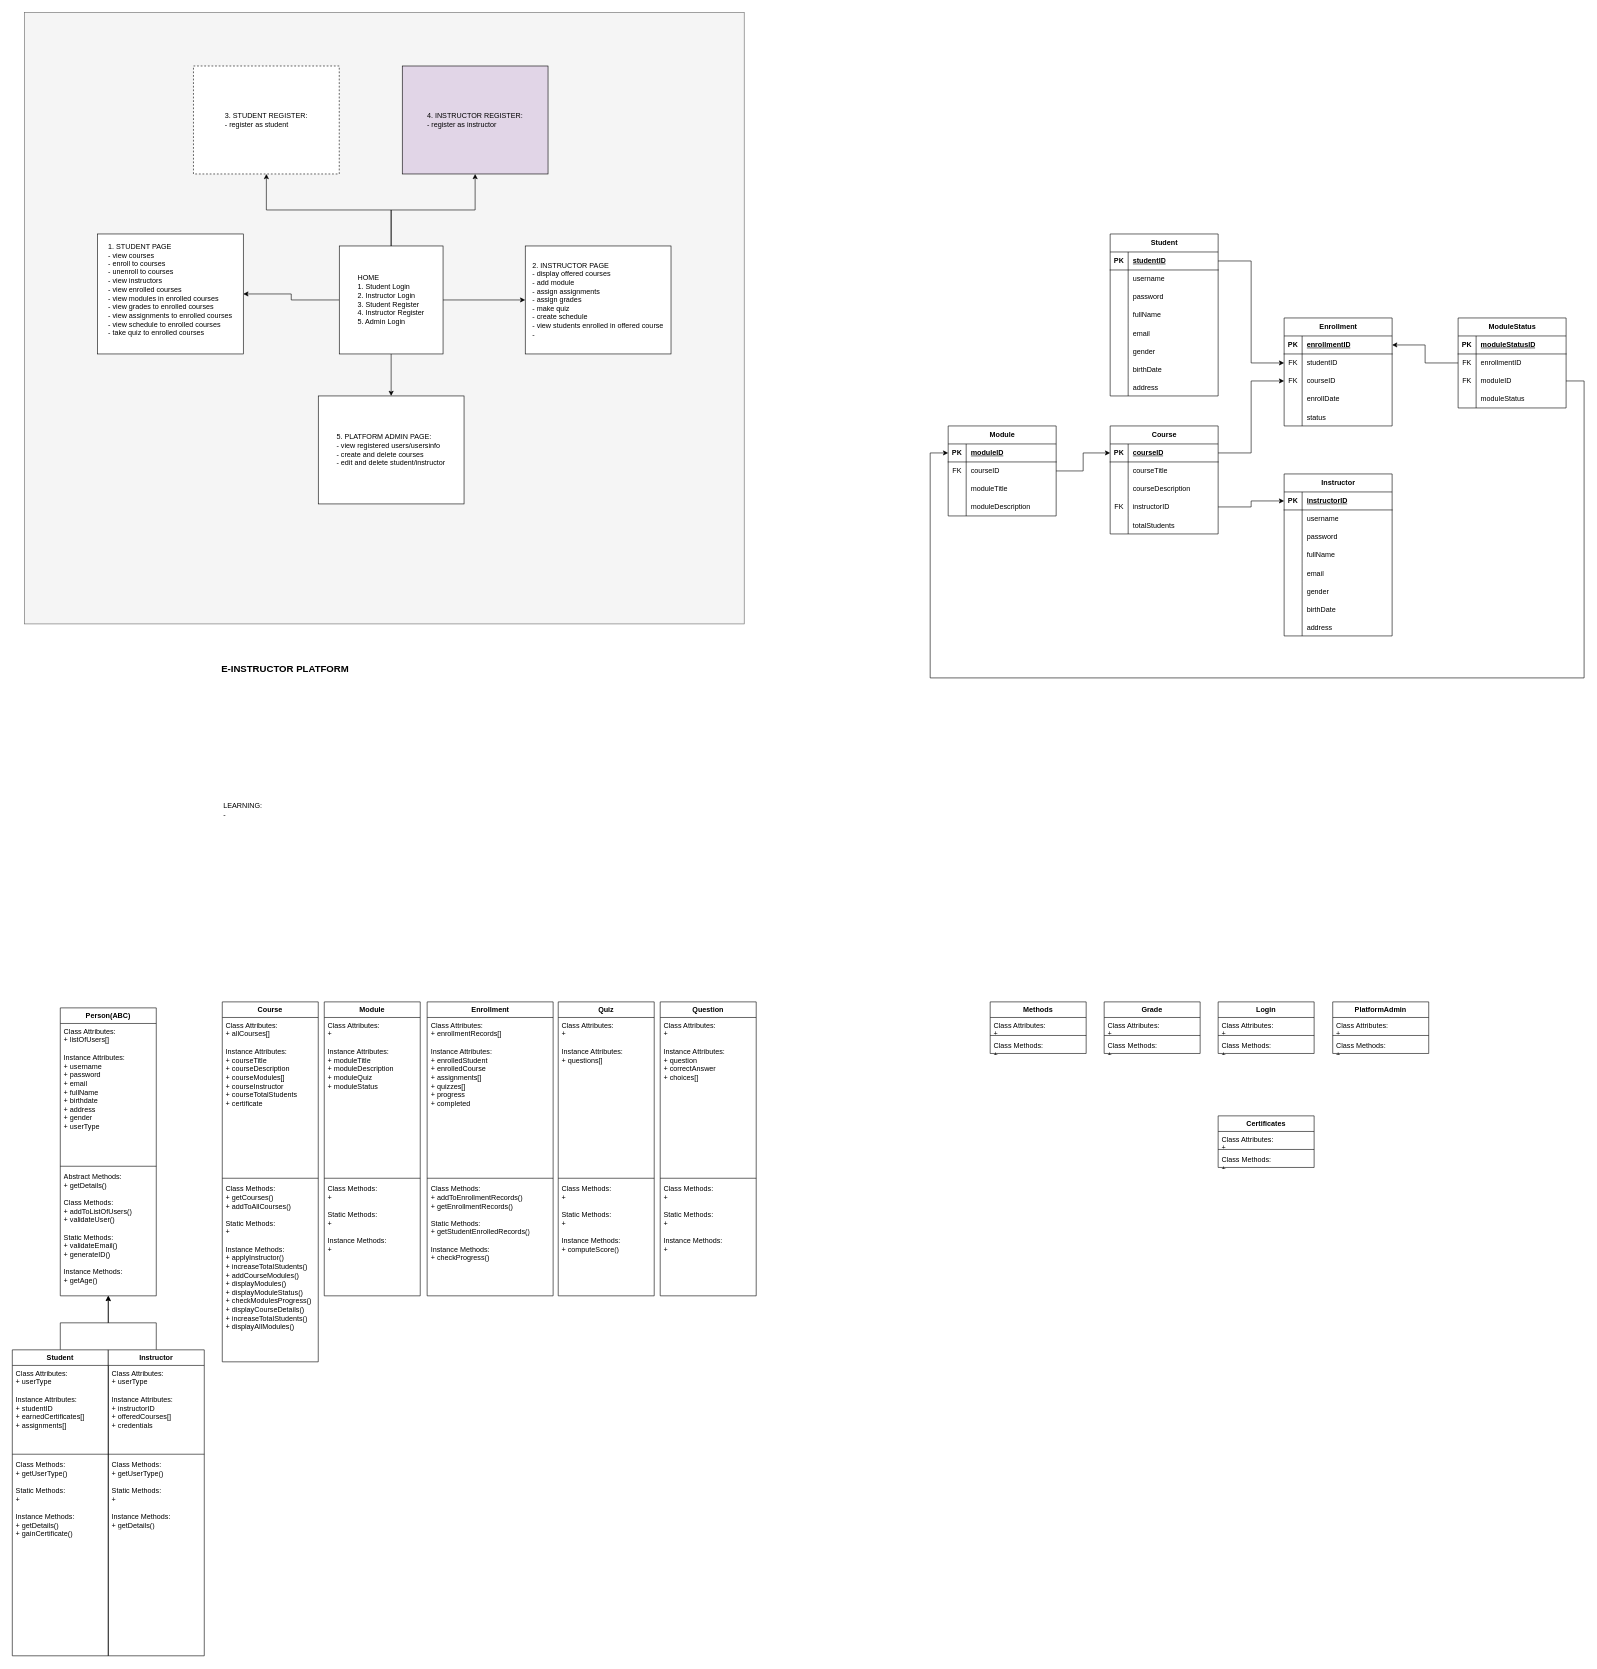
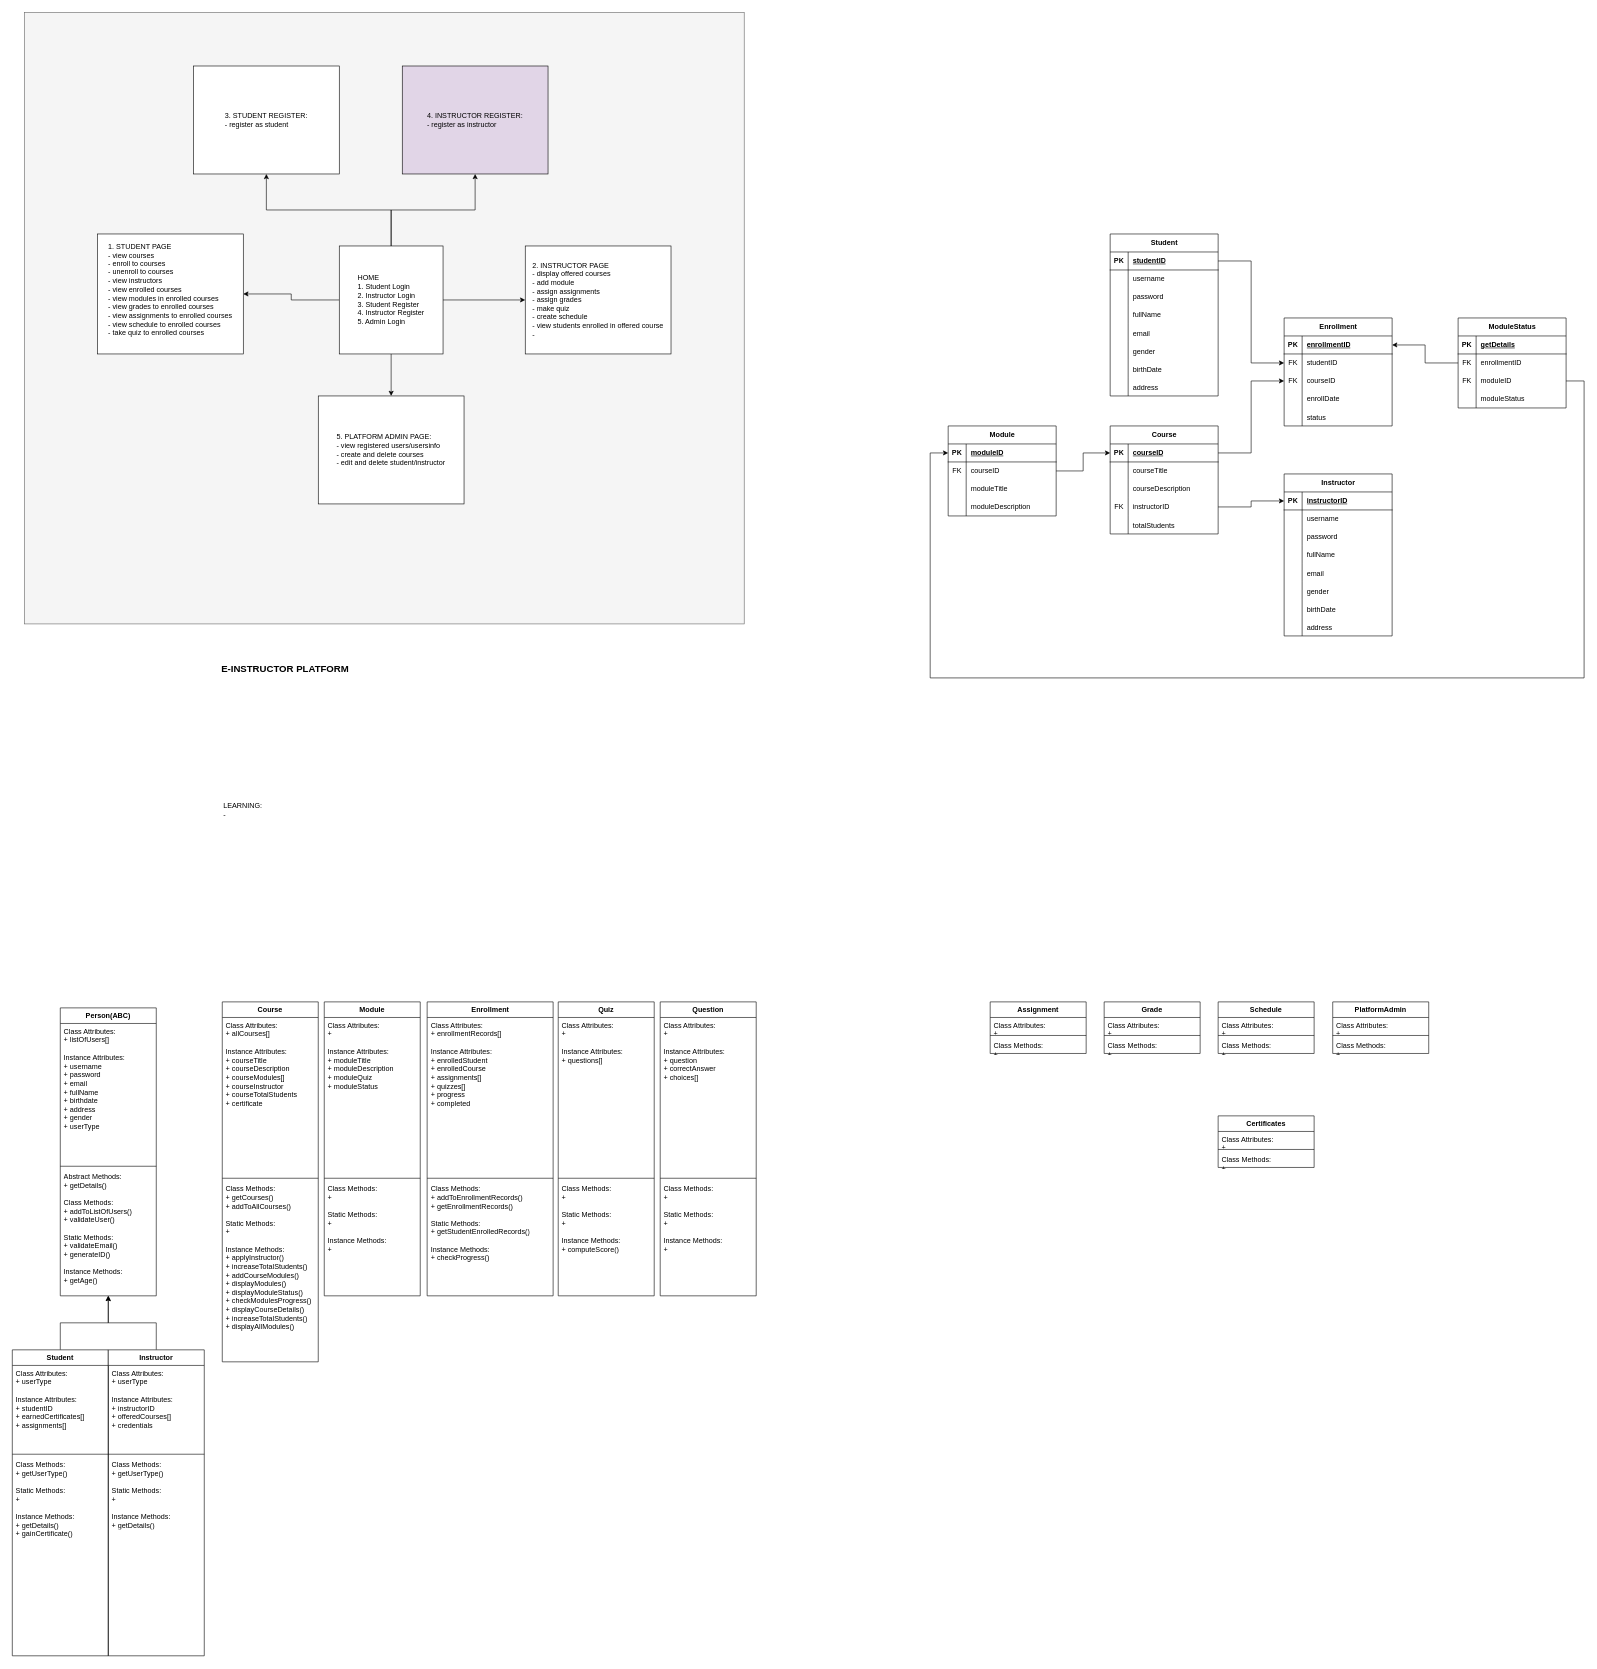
node "3. STUDENT REGISTER: - register as student": style dashed -> solid
node "moduleStatusID": label "moduleStatusID" -> "getDetails"
node "Methods": label "Methods" -> "Assignment"
node "Login": label "Login" -> "Schedule"
